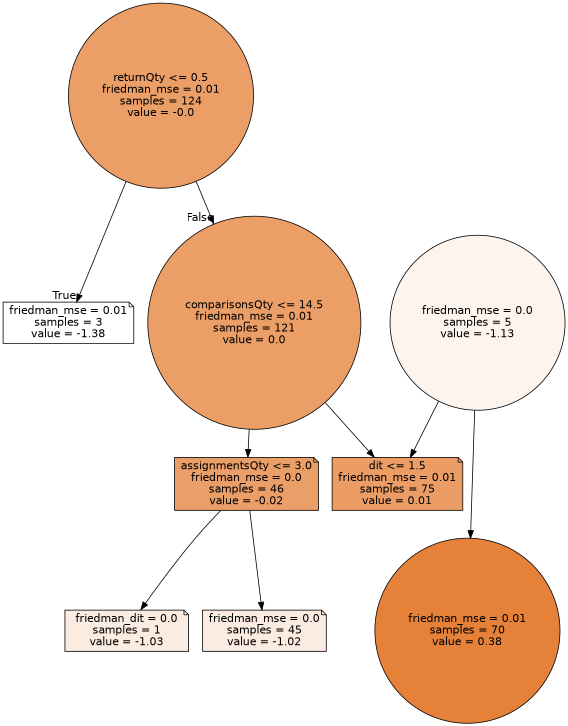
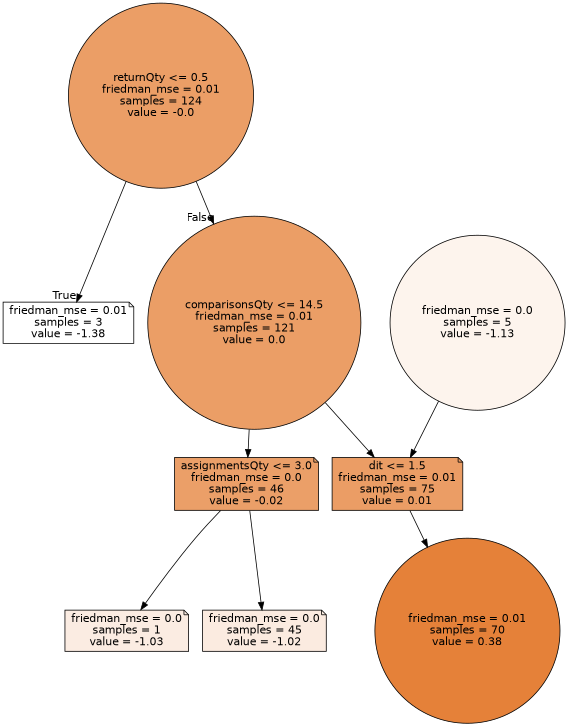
edge "friedman_mse = 0.0 samples = 5 value = -1.13" -> "friedman_mse = 0.01 samples = 70 value = 0.38": now "dit <= 1.5 friedman_mse = 0.01 samples = 75 value = 0.01" -> "friedman_mse = 0.01 samples = 70 value = 0.38"
node "friedman_dit = 0.0 samples = 1 value = -1.03": label "friedman_dit = 0.0 samples = 1 value = -1.03" -> "friedman_mse = 0.0 samples = 1 value = -1.03"
